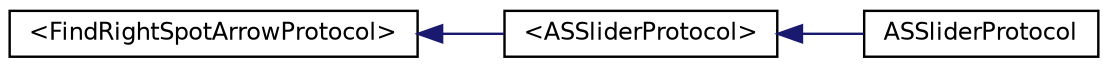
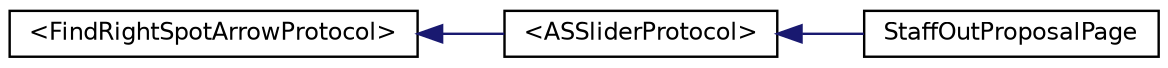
node "ASSliderProtocol": label "ASSliderProtocol" -> "StaffOutProposalPage"
